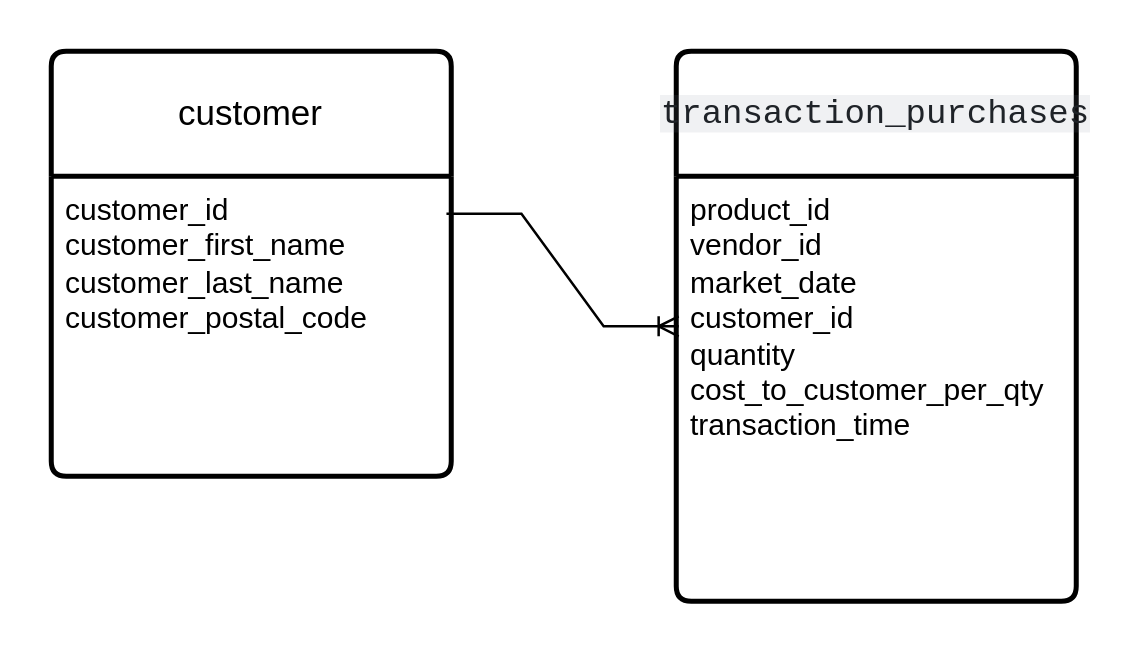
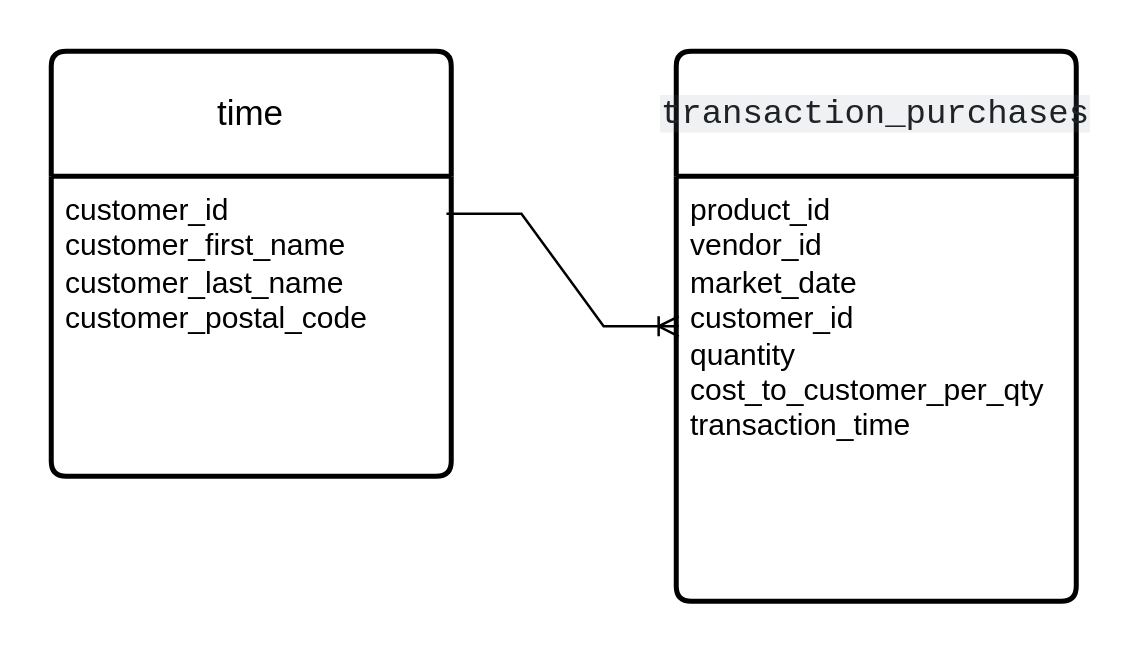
node "customer": label "customer" -> "time"
